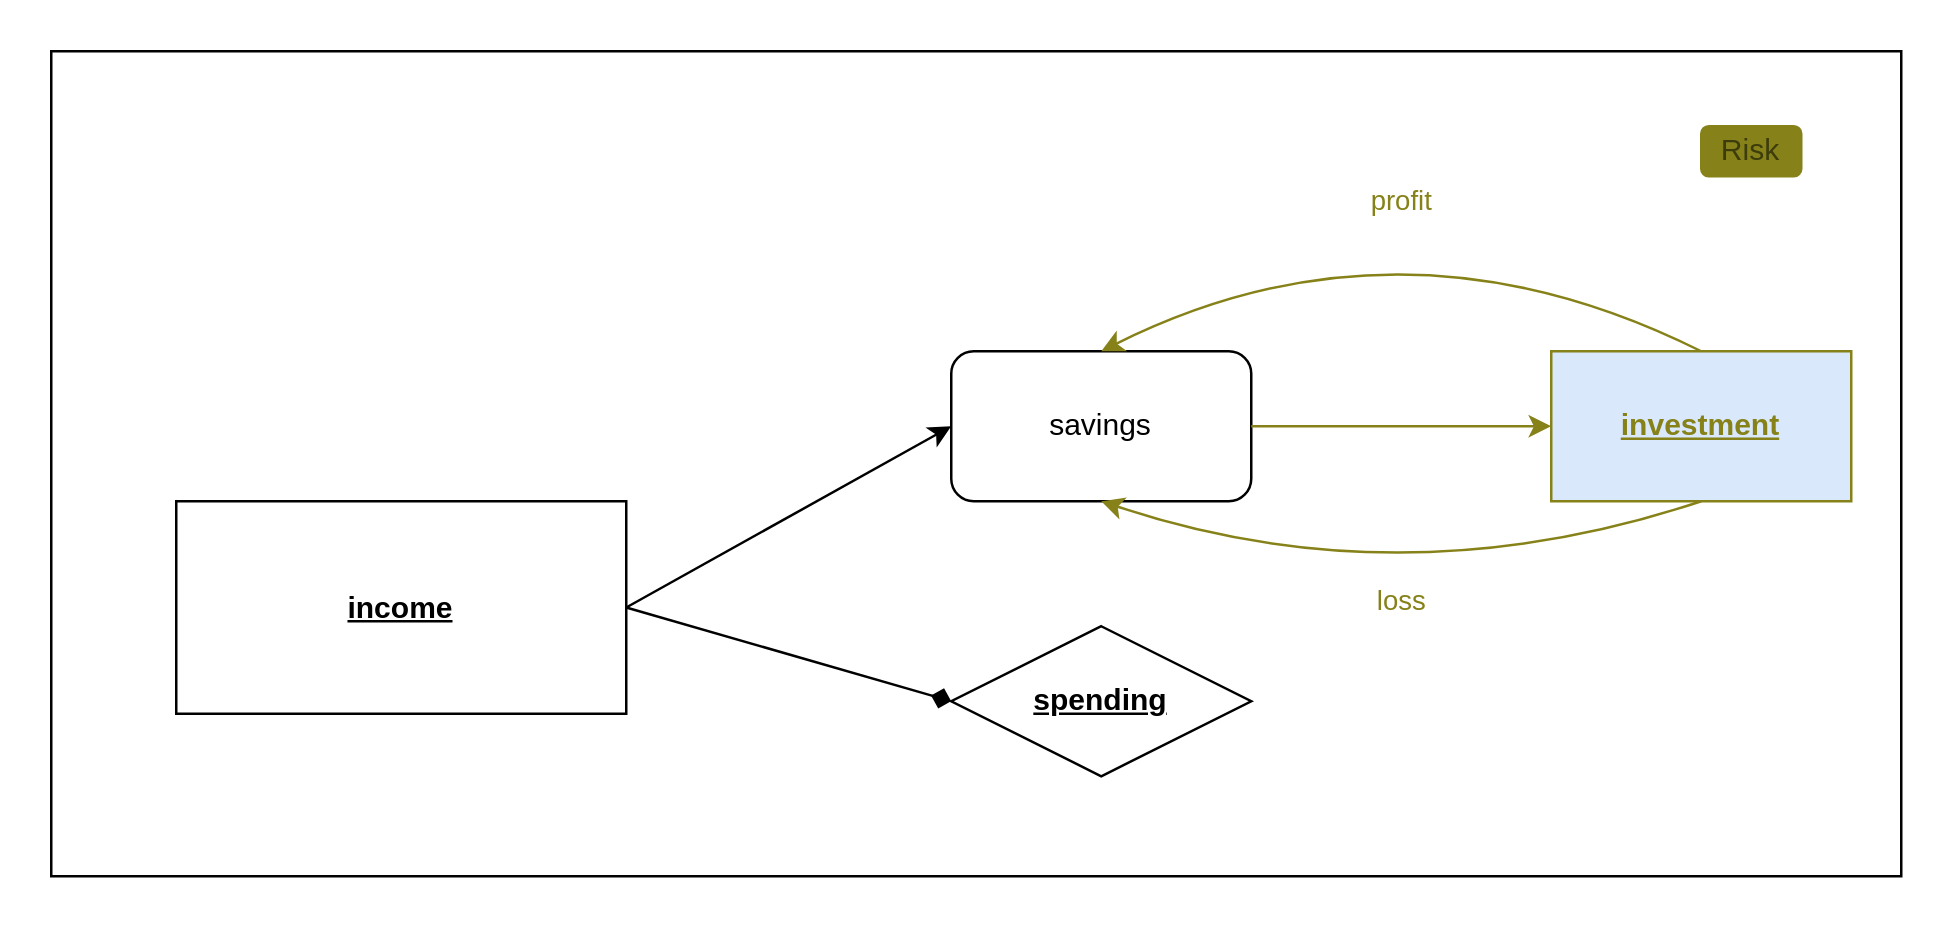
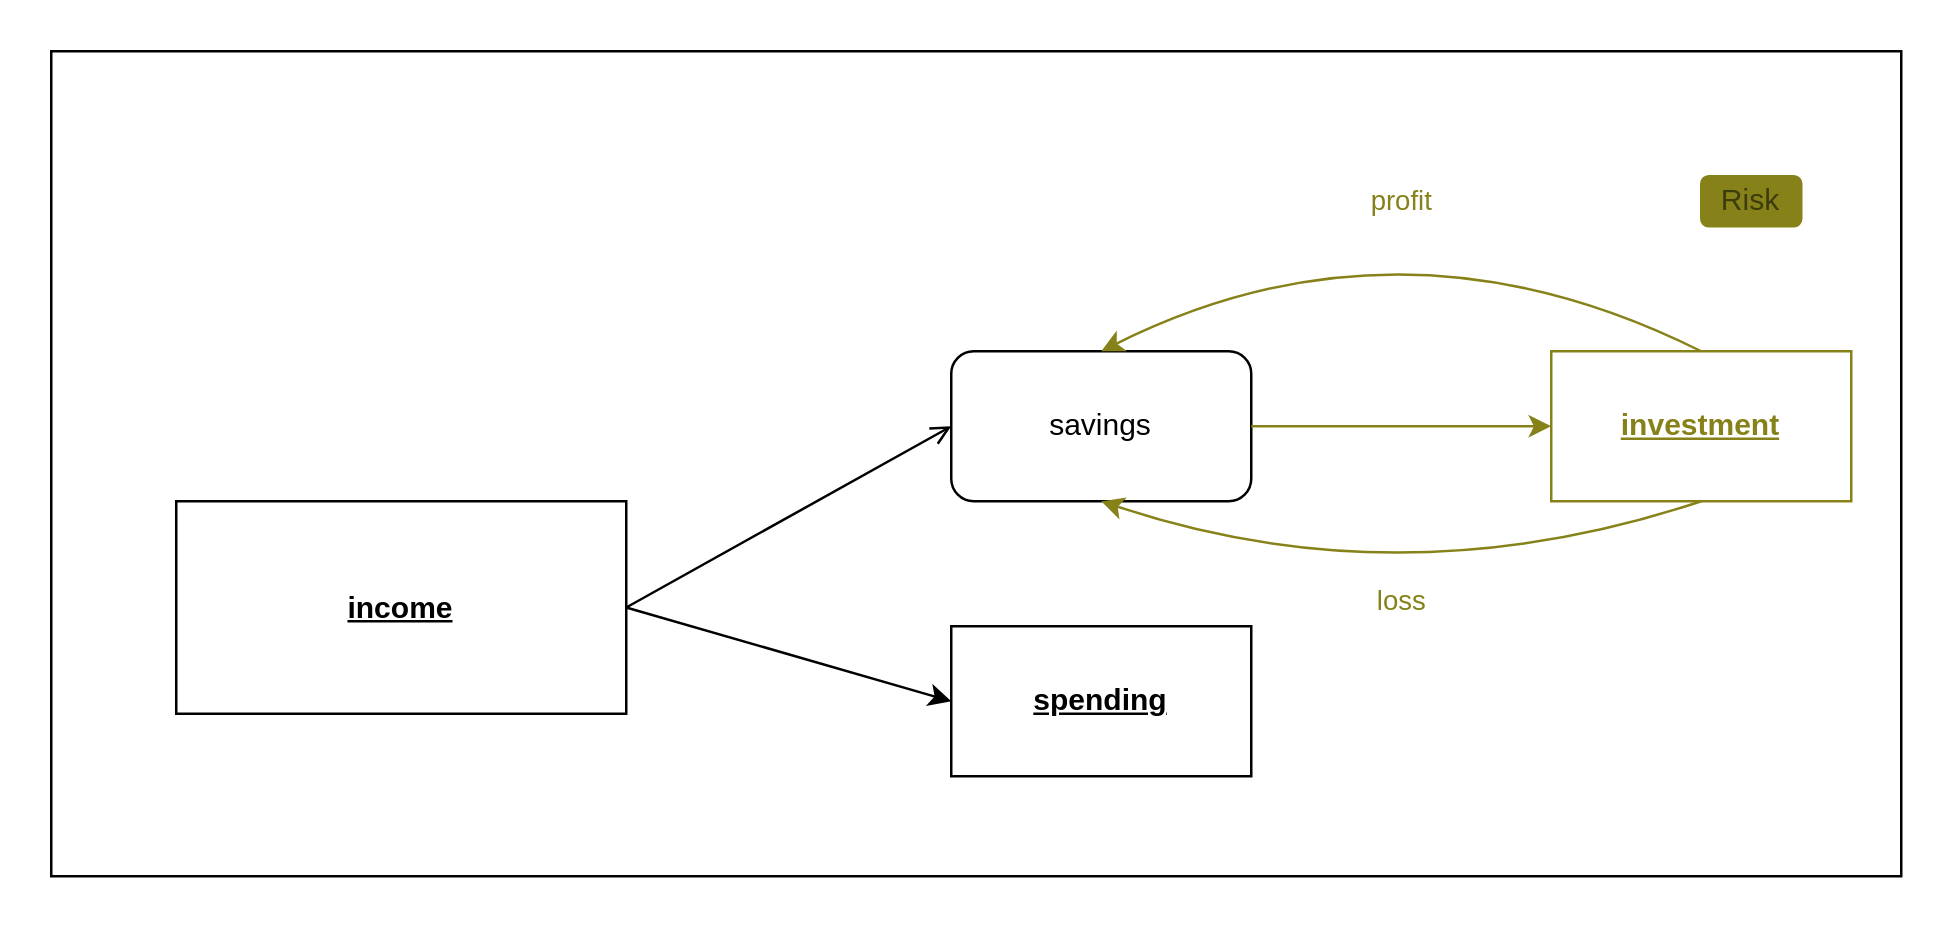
node "Risk": moved (1751, 151) -> (1751, 201)
node "investment": fillcolor #dae8fc -> #ffffff
edge "income" -> "savings": arrowhead classic -> open
edge "income" -> "spending": arrowhead diamond -> classic
node "spending": shape diamond -> rectangle
